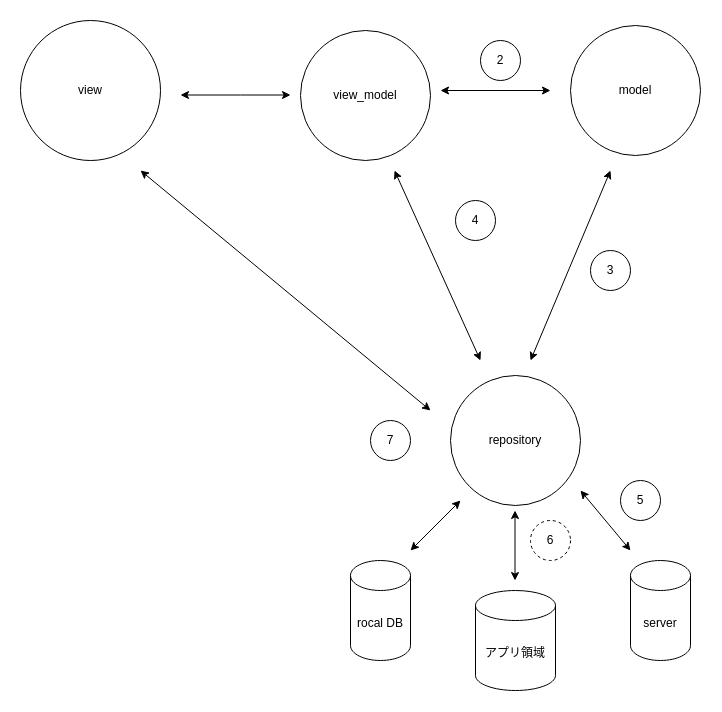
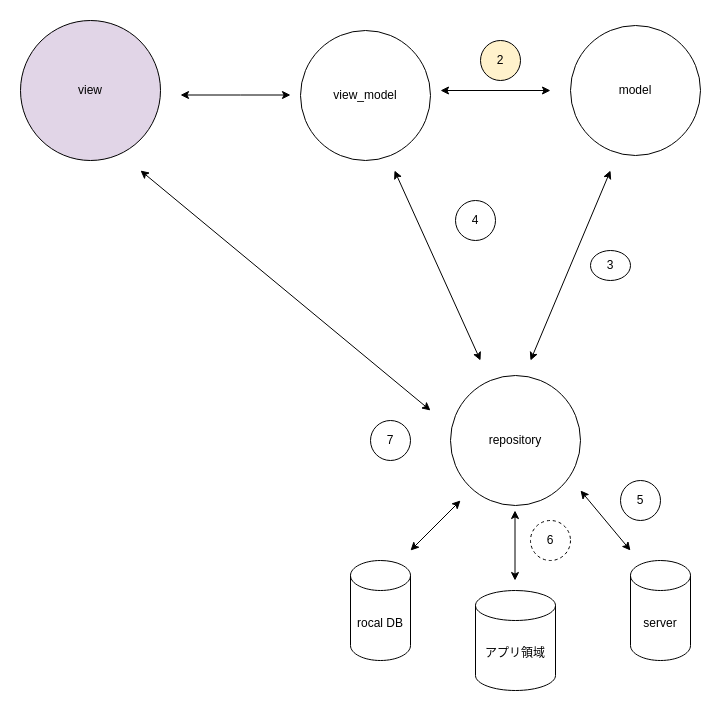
node "2": fillcolor #ffffff -> #fff2cc
node "view": fillcolor #ffffff -> #e1d5e7
node "3": size 40x40 -> 40x30
